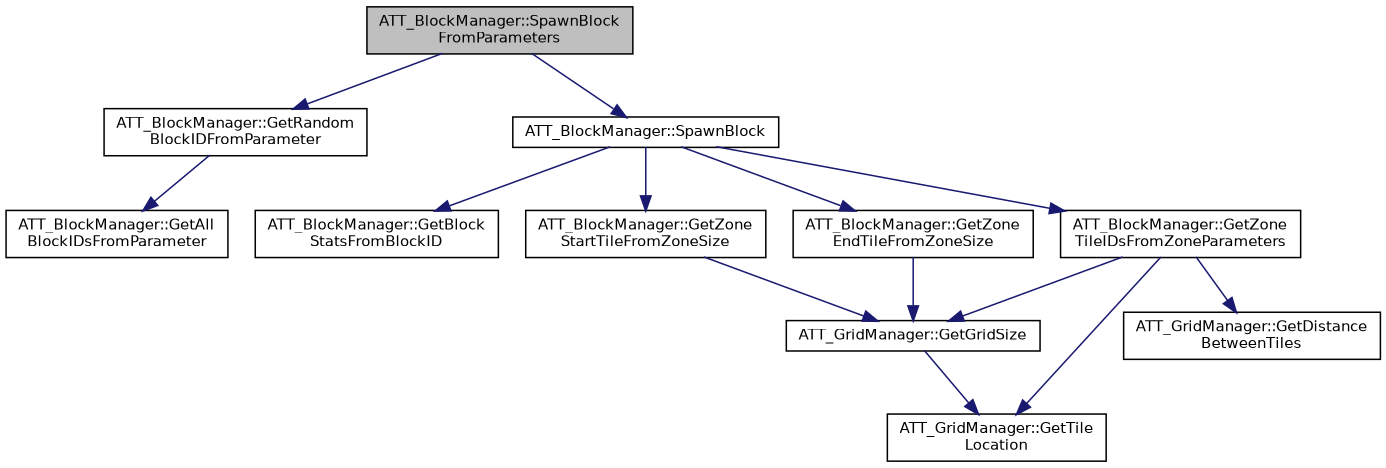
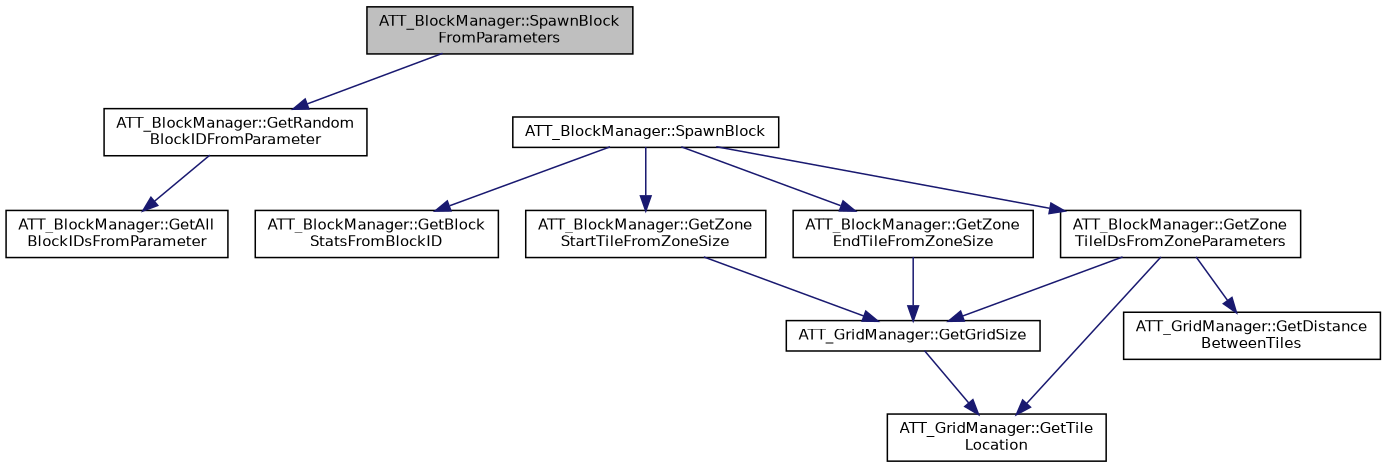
edge "ATT_BlockManager::SpawnBlock FromParameters" -> "ATT_BlockManager::SpawnBlock": removed
